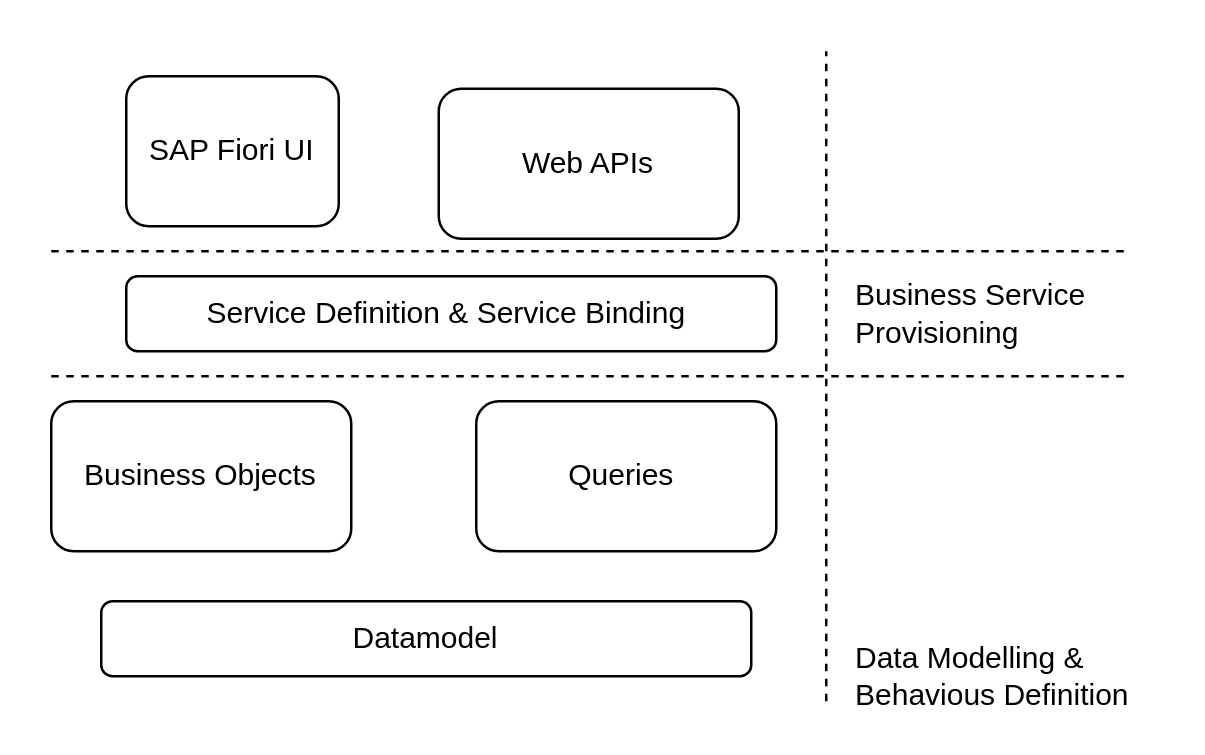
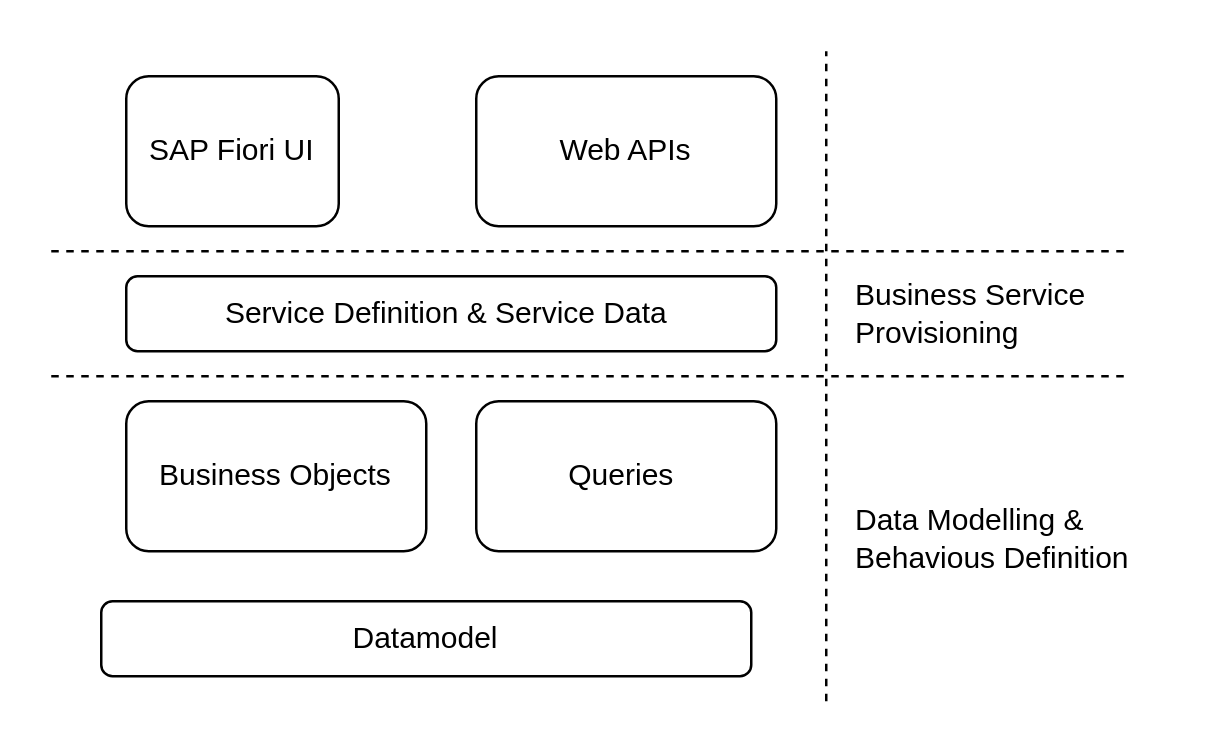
node "Web APIs": moved (589, 164) -> (626, 151)
node "Service Definition & Service Binding": label "Service Definition & Service Binding" -> "Service Definition & Service Data"
node "Business Objects": moved (201, 476) -> (276, 476)
node "Data Modelling & Behavious Definition": moved (1001, 676) -> (1001, 539)
